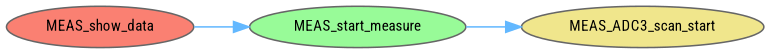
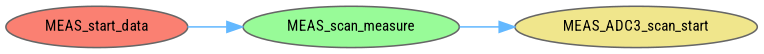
node "MEAS_show_data": label "MEAS_show_data" -> "MEAS_start_data"
node "MEAS_start_measure": label "MEAS_start_measure" -> "MEAS_scan_measure"
